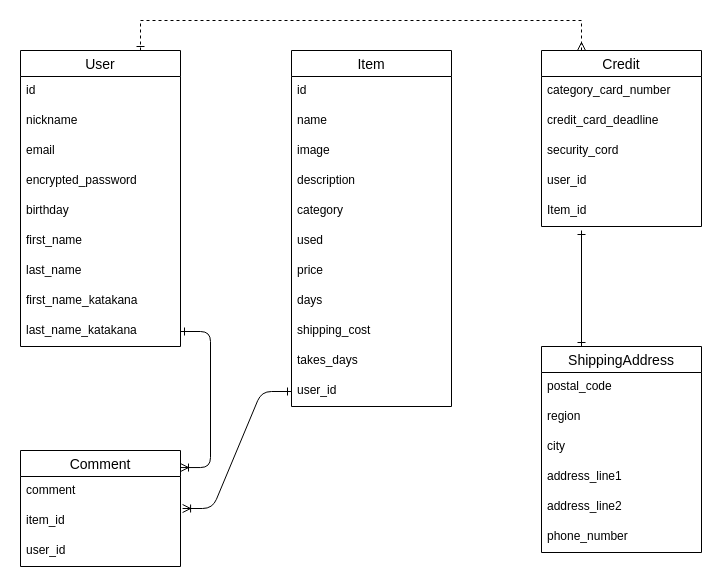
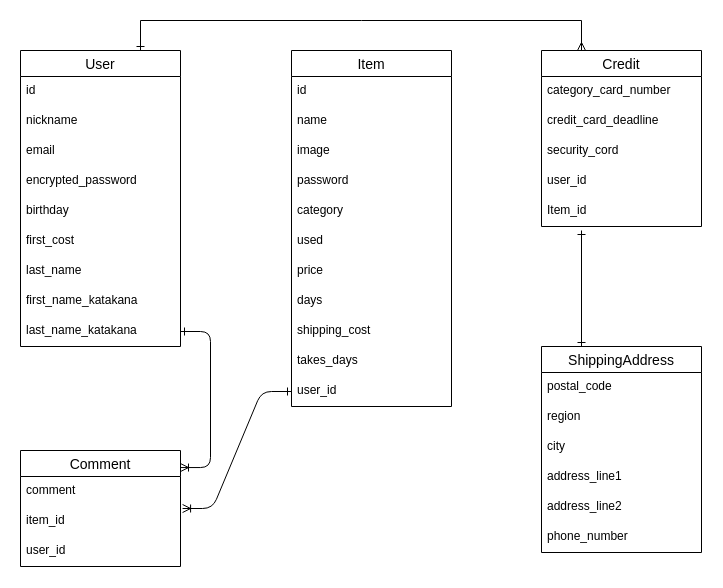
edge "Credit" -- "User": style dashed -> solid
node "description": label "description" -> "password"
node "first_name": label "first_name" -> "first_cost"
